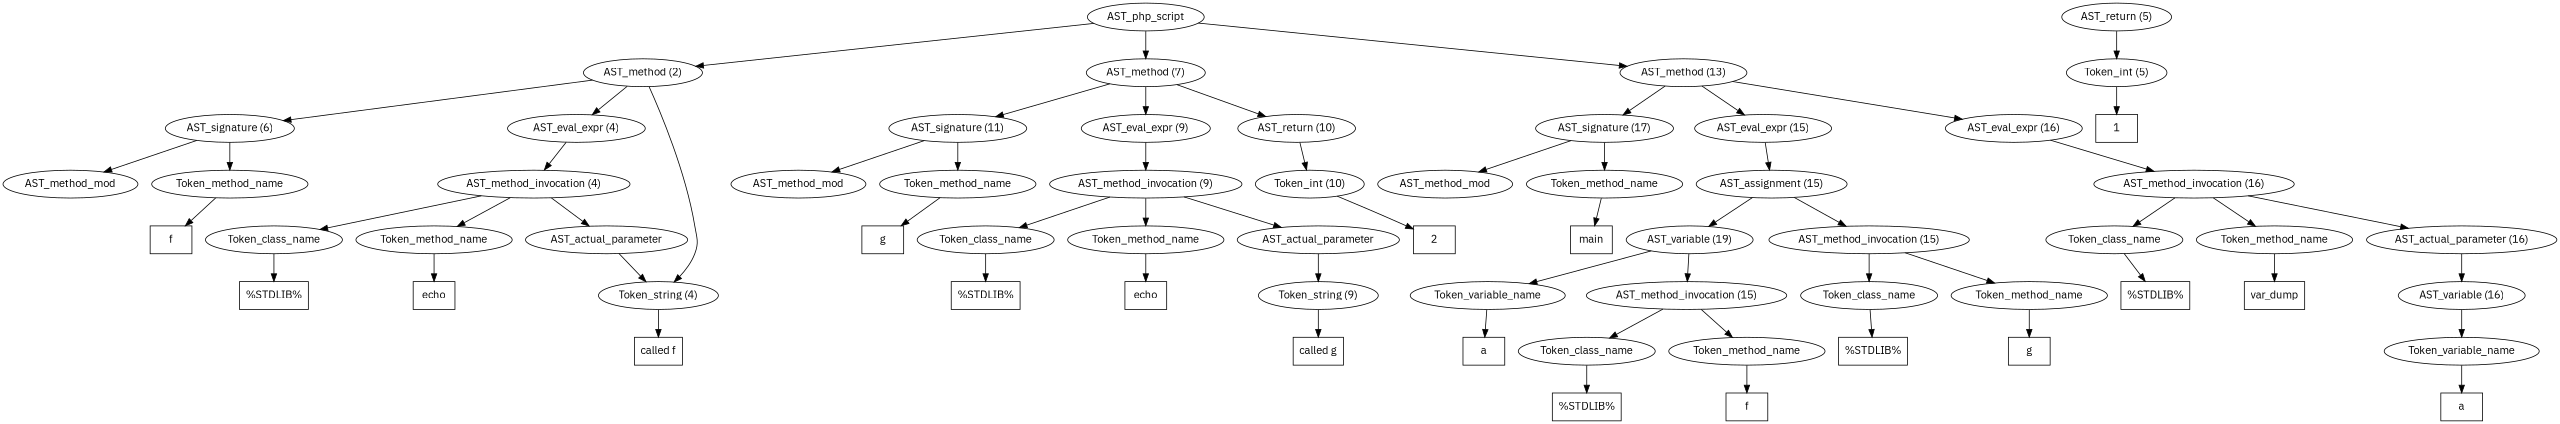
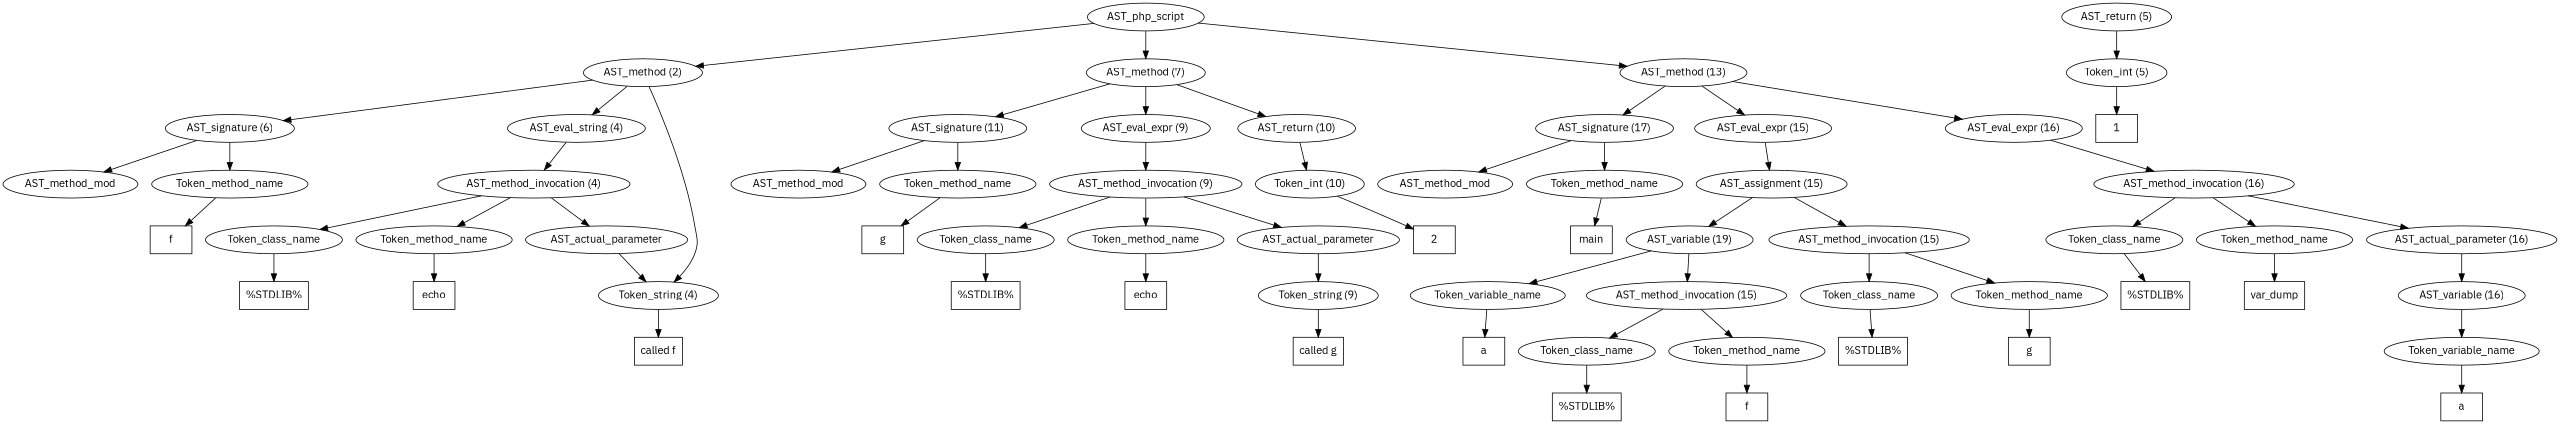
node "AST_eval_expr (4)": label "AST_eval_expr (4)" -> "AST_eval_string (4)"
